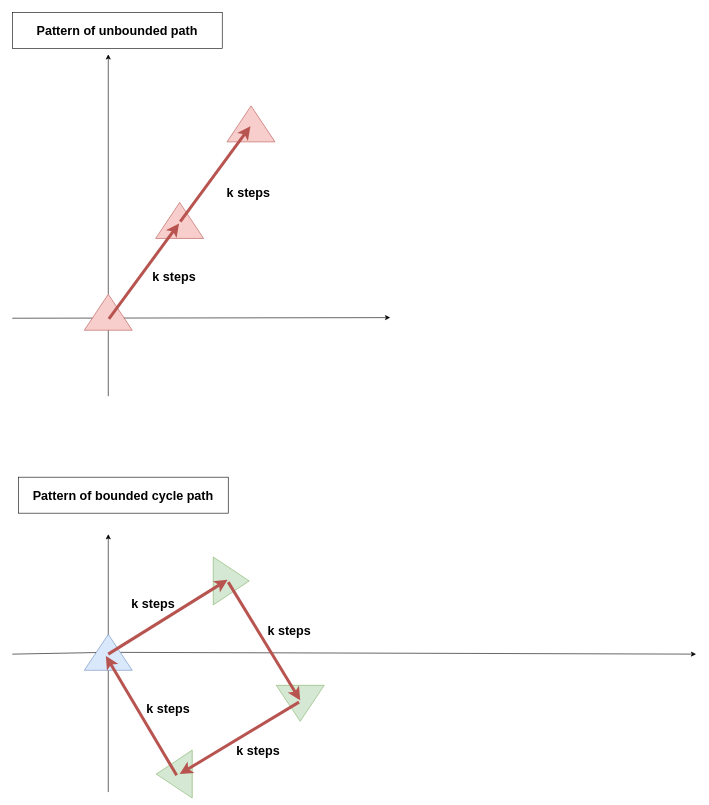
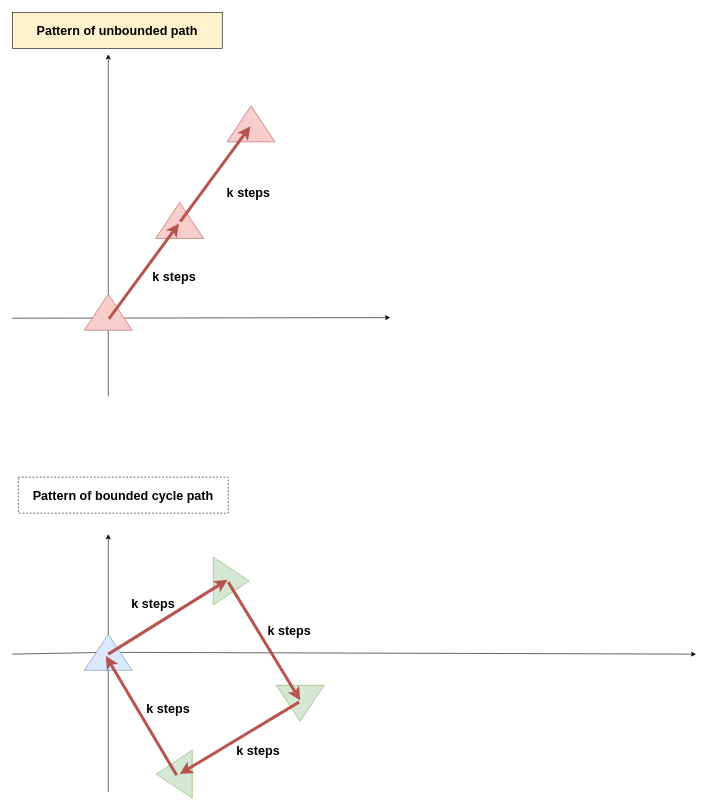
node "Pattern of unbounded path": fillcolor #ffffff -> #fff2cc
node "Pattern of bounded cycle path": style solid -> dashed
